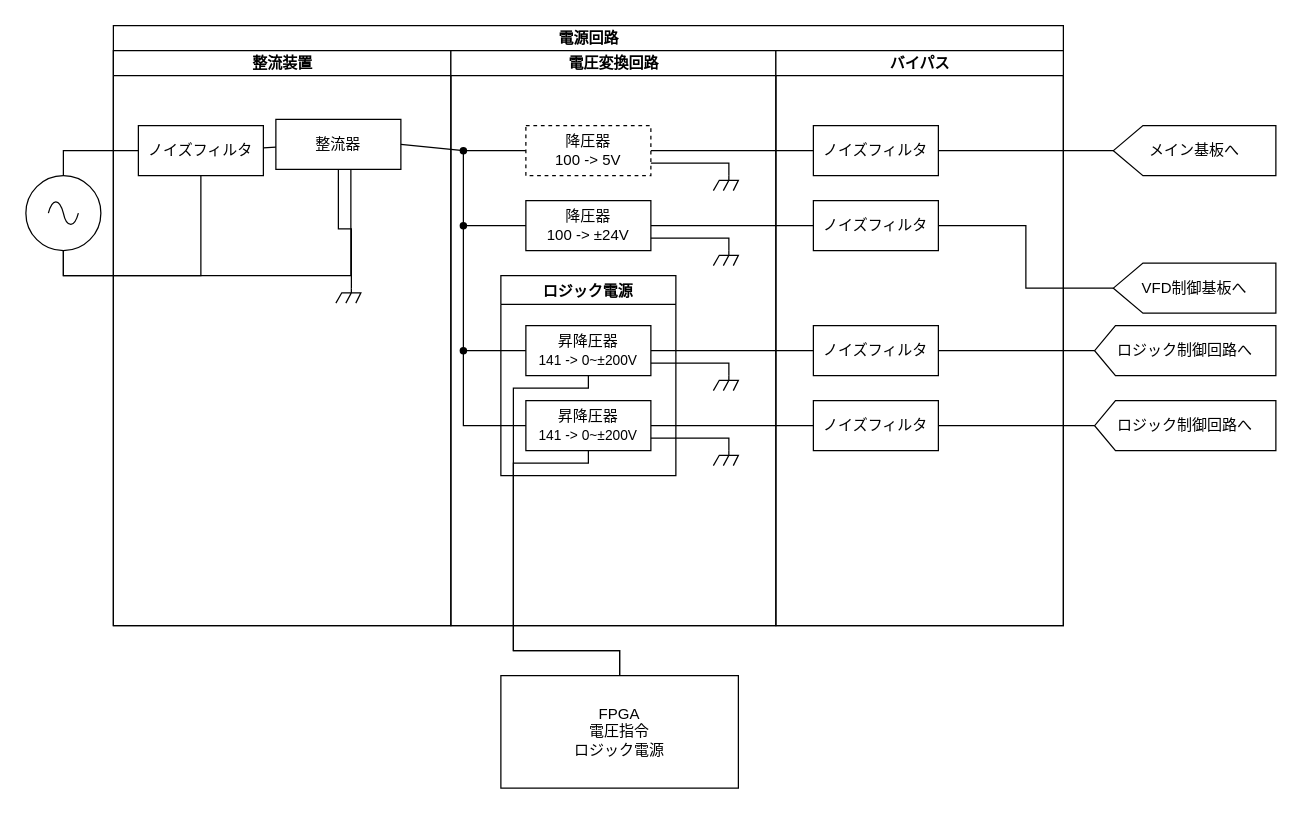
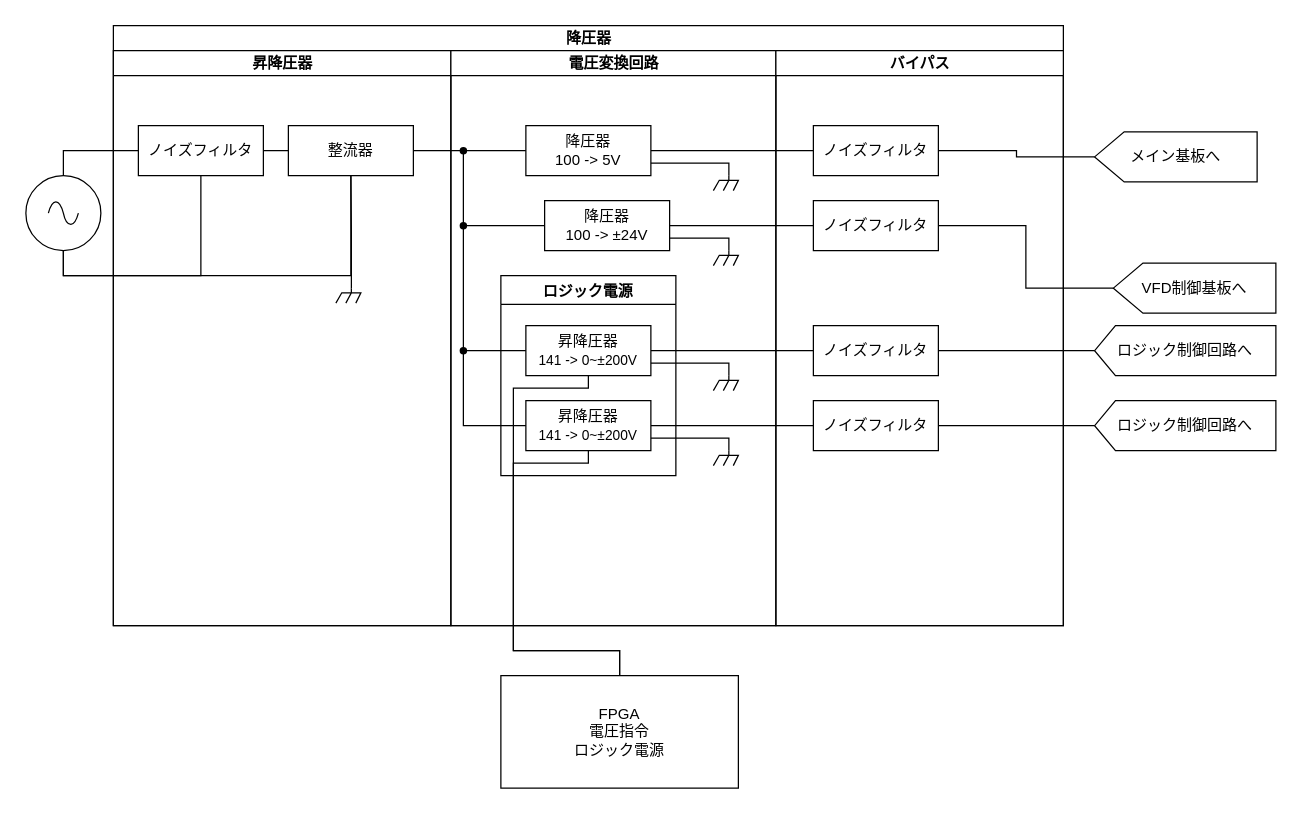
node "電源回路": label "電源回路" -> "降圧器"
node "整流装置": label "整流装置" -> "昇降圧器"
node "整流器": moved (338, 144) -> (351, 151)
node "降圧器 100 -> 5V": style dashed -> solid
node "メイン基板へ": moved (1194, 151) -> (1176, 157)
node "降圧器 100 -> ±24V": moved (588, 226) -> (607, 226)
